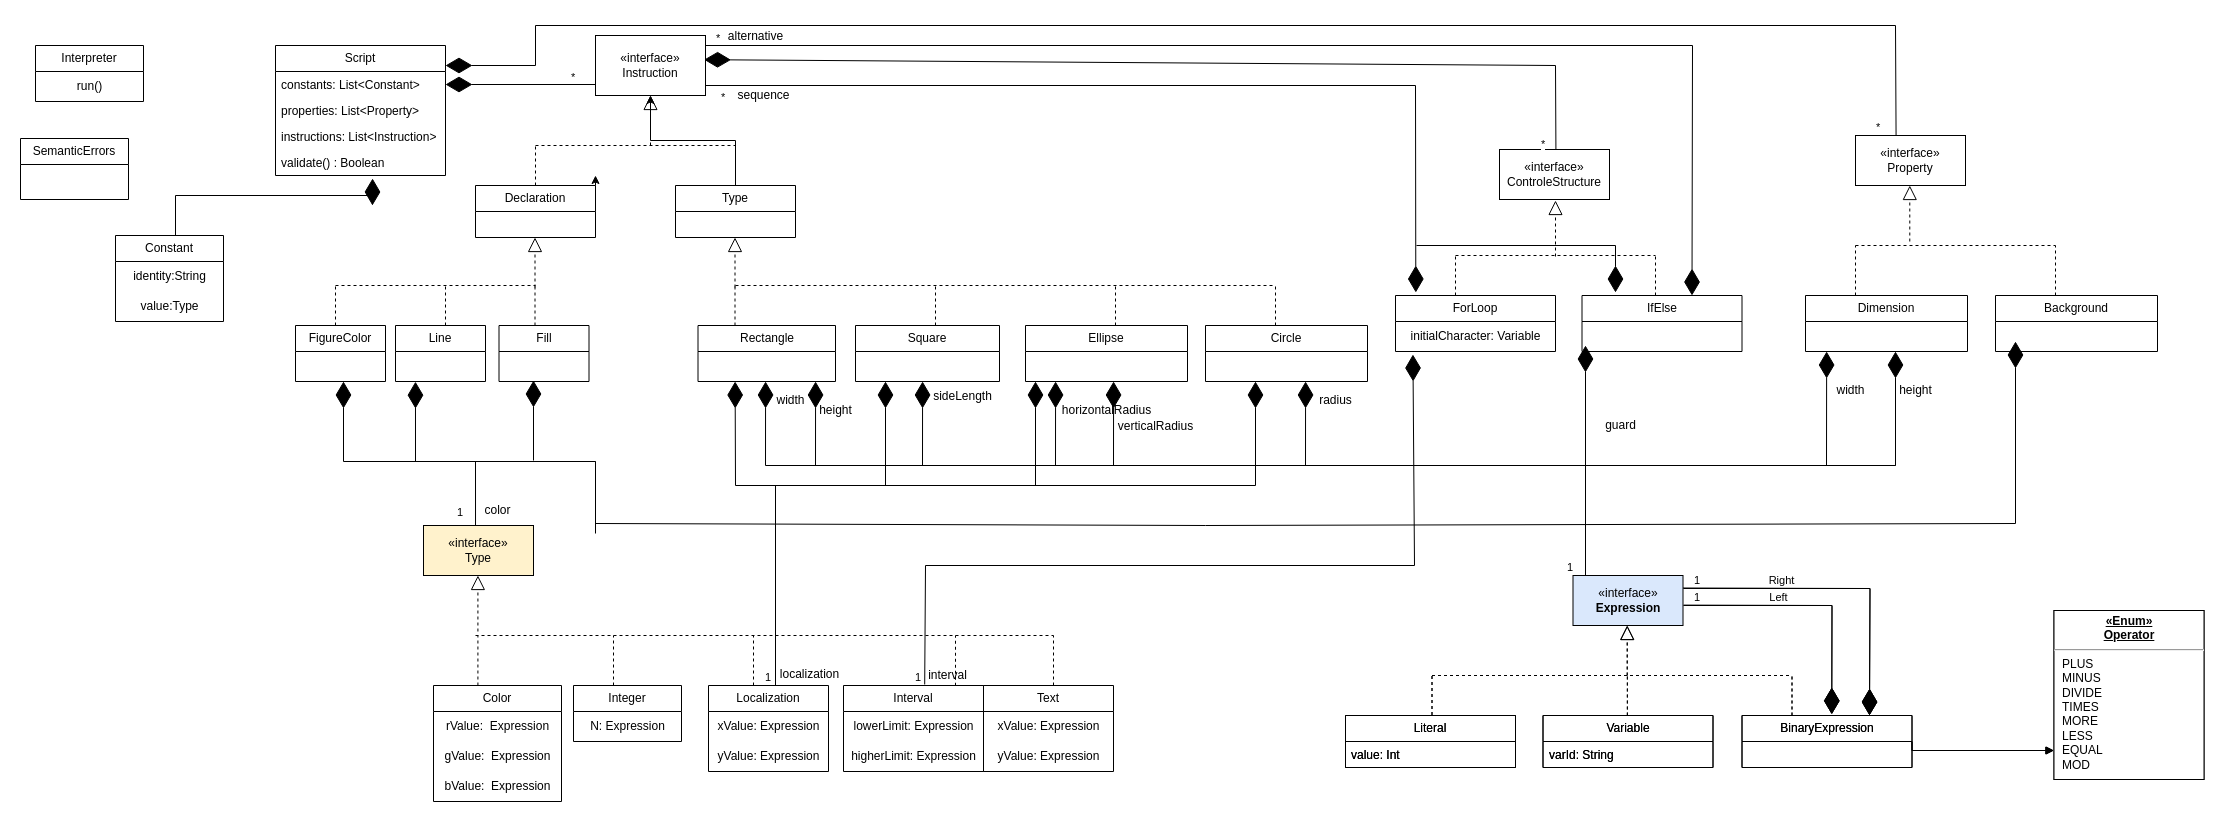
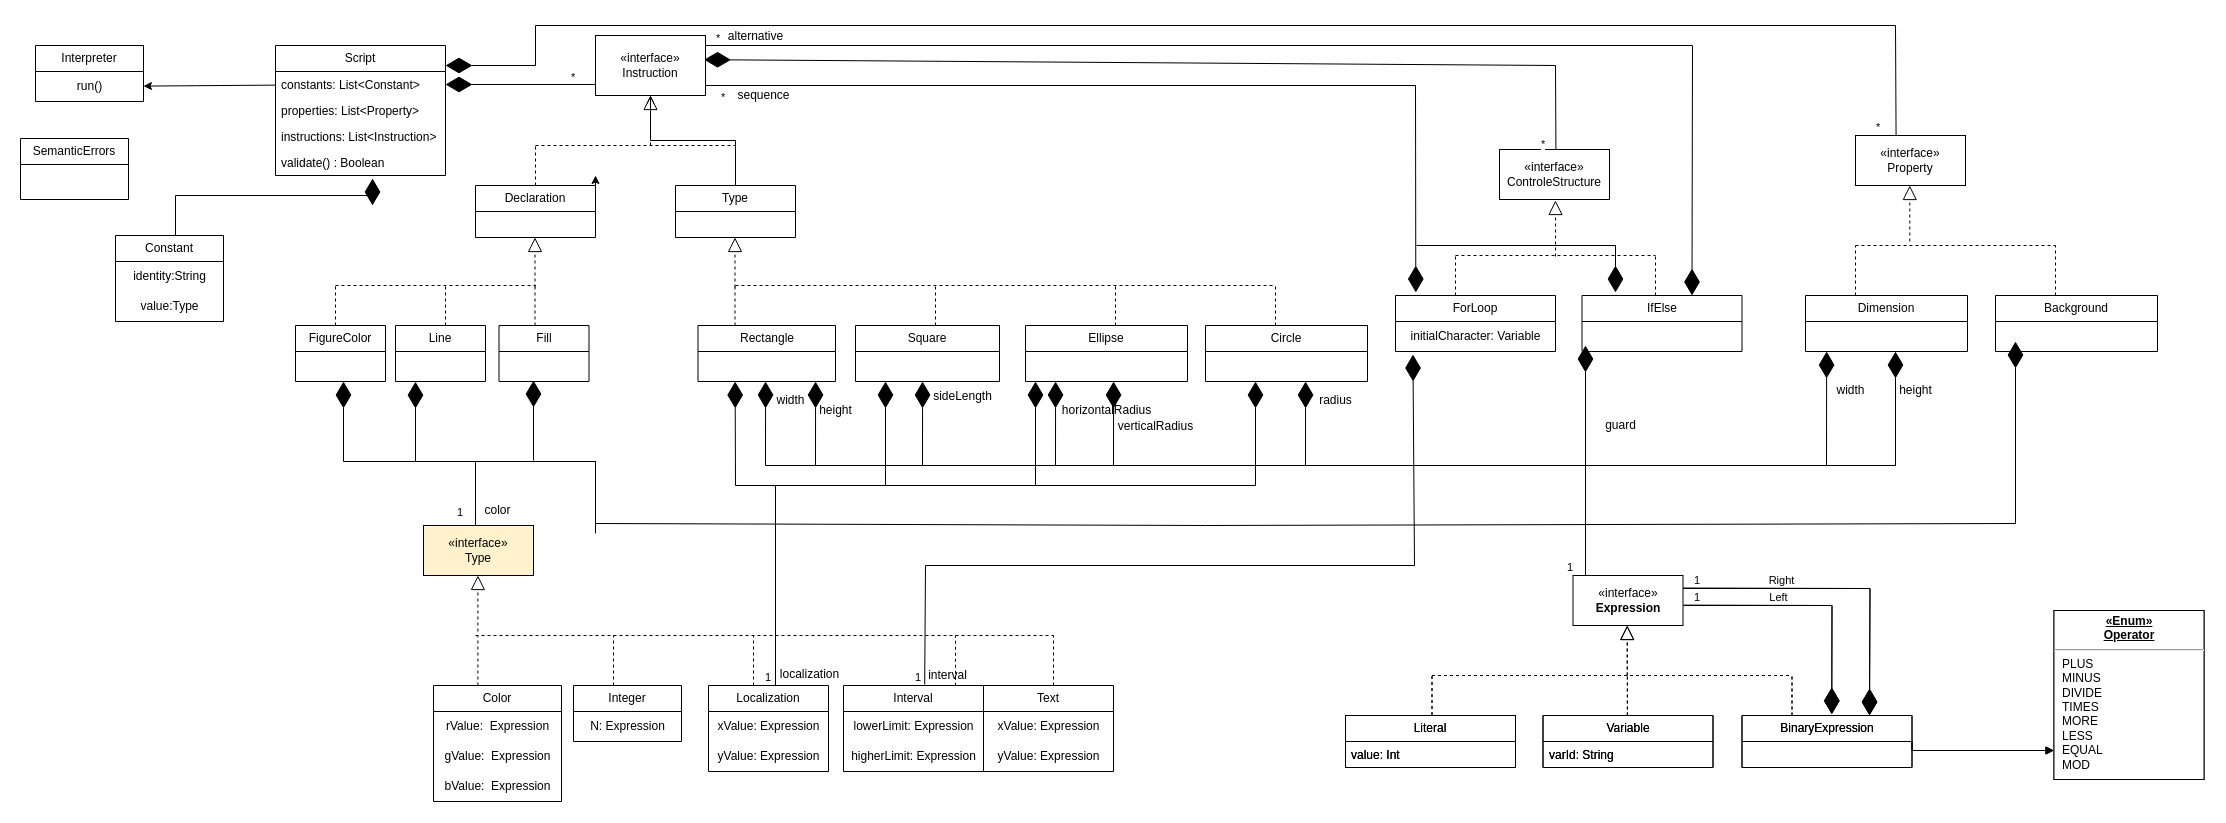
edge "constants: List<Constant>" -> "run()": added
edge "Type" -> "«interface» Instruction": arrowhead classic -> open
node "«interface» Expression": fillcolor #dae8fc -> #ffffff
